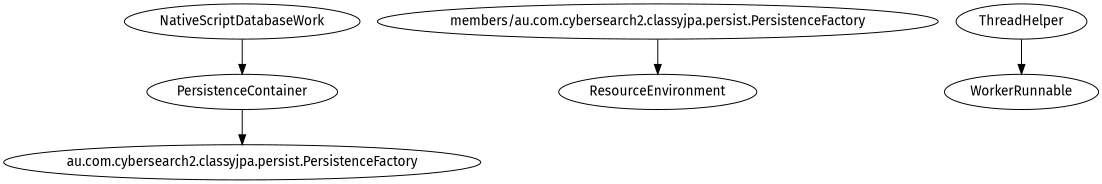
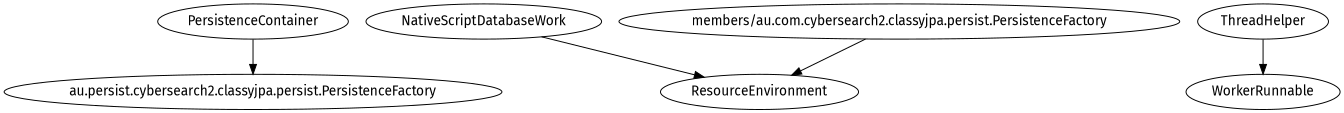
edge "NativeScriptDatabaseWork" -> "PersistenceContainer": now "NativeScriptDatabaseWork" -> "ResourceEnvironment"
node "au.com.cybersearch2.classyjpa.persist.PersistenceFactory": label "au.com.cybersearch2.classyjpa.persist.PersistenceFactory" -> "au.persist.cybersearch2.classyjpa.persist.PersistenceFactory"
